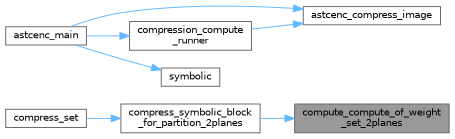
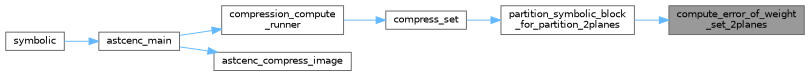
edge "compression_compute _runner" -> "astcenc_compress_image": now "compression_compute _runner" -> "compress_set"
edge "astcenc_main" -> "symbolic": reversed
node "compress_symbolic_block _for_partition_2planes": label "compress_symbolic_block _for_partition_2planes" -> "partition_symbolic_block _for_partition_2planes"
node "compute_compute_of_weight _set_2planes": label "compute_compute_of_weight _set_2planes" -> "compute_error_of_weight _set_2planes"
